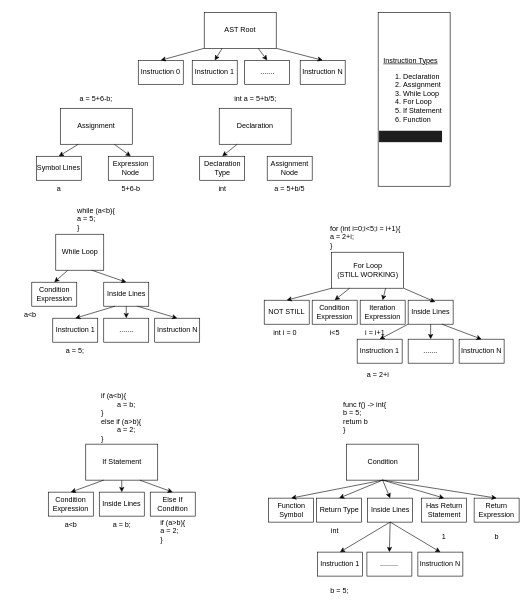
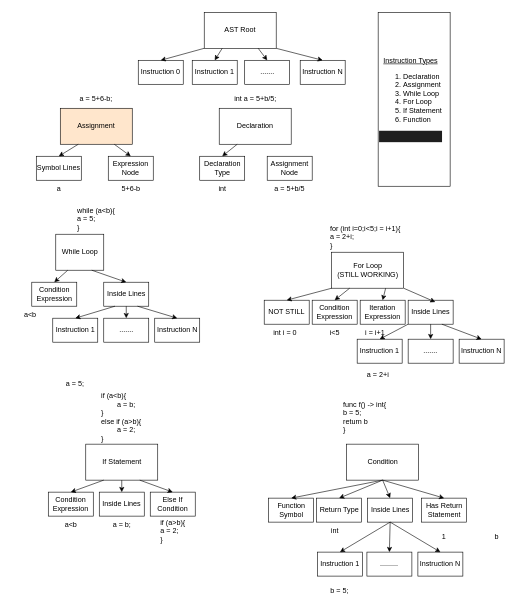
node "Assignment": fillcolor #ffffff -> #ffe6cc
node "a = 5;": moved (75, 351) -> (75, 384)
edge "Condition" -> "Return Expression": removed
node "Return Expression": removed
